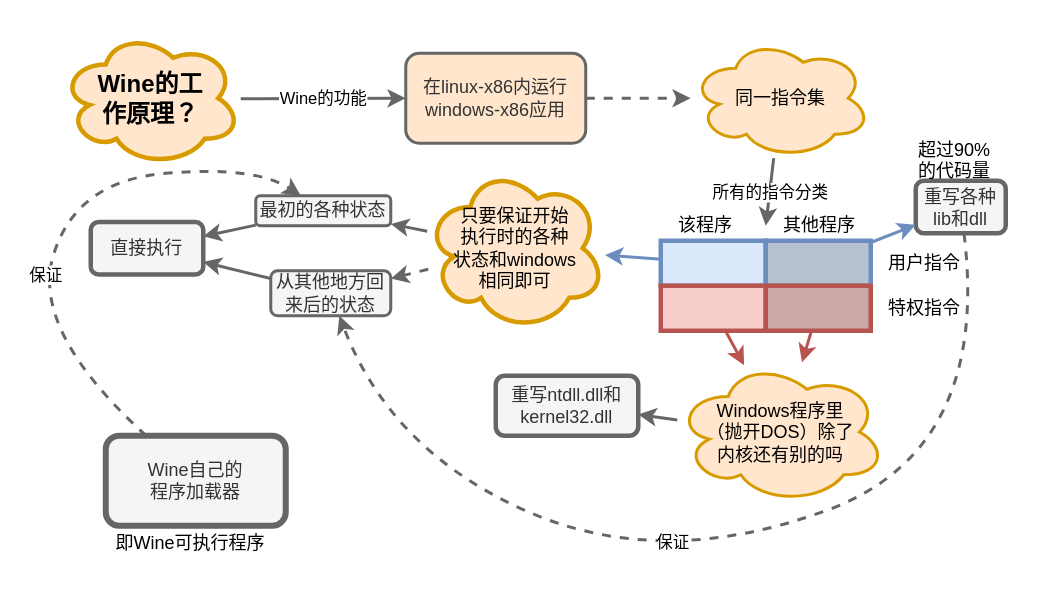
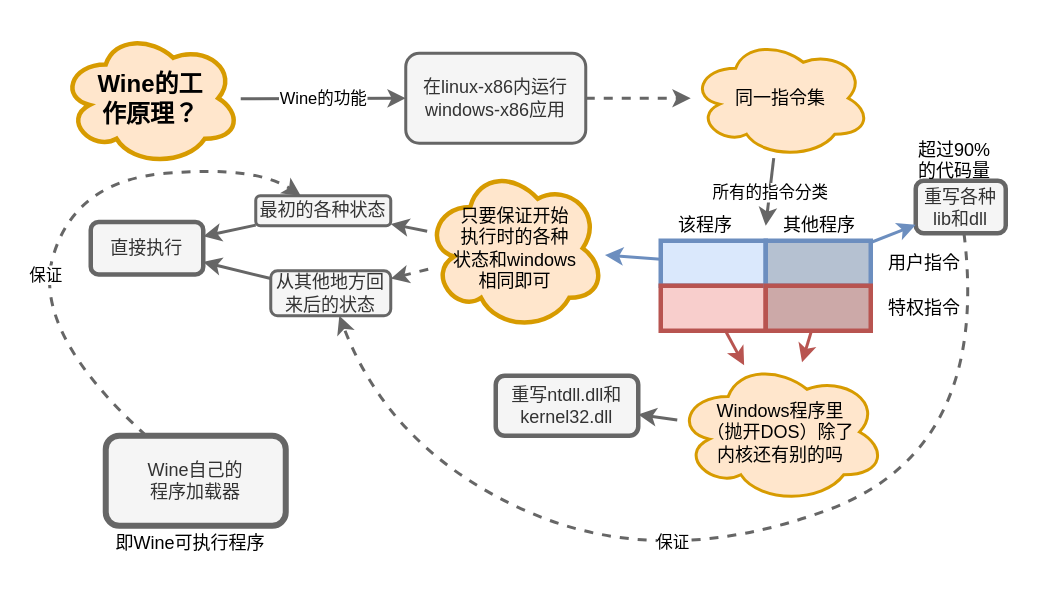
node "在linux-x86内运行windows-x86应用": fillcolor #ffe6cc -> #f5f5f5
